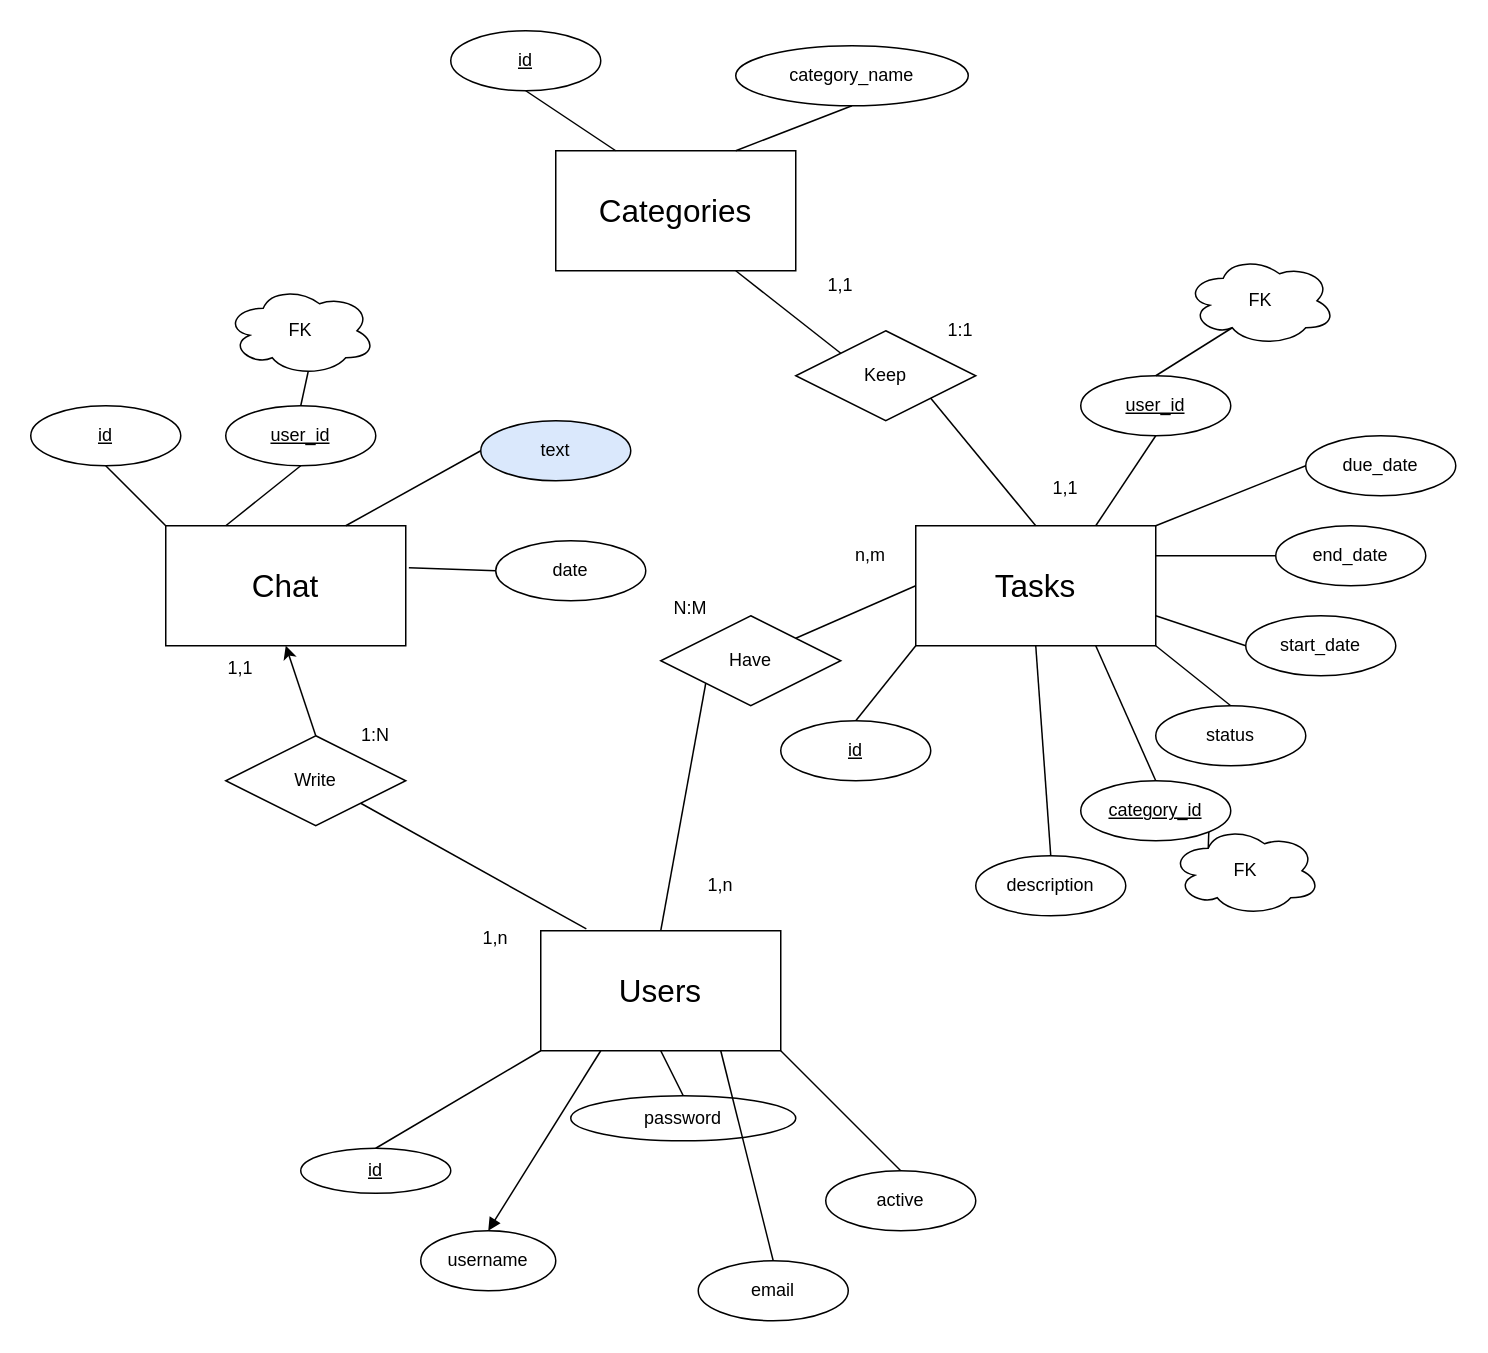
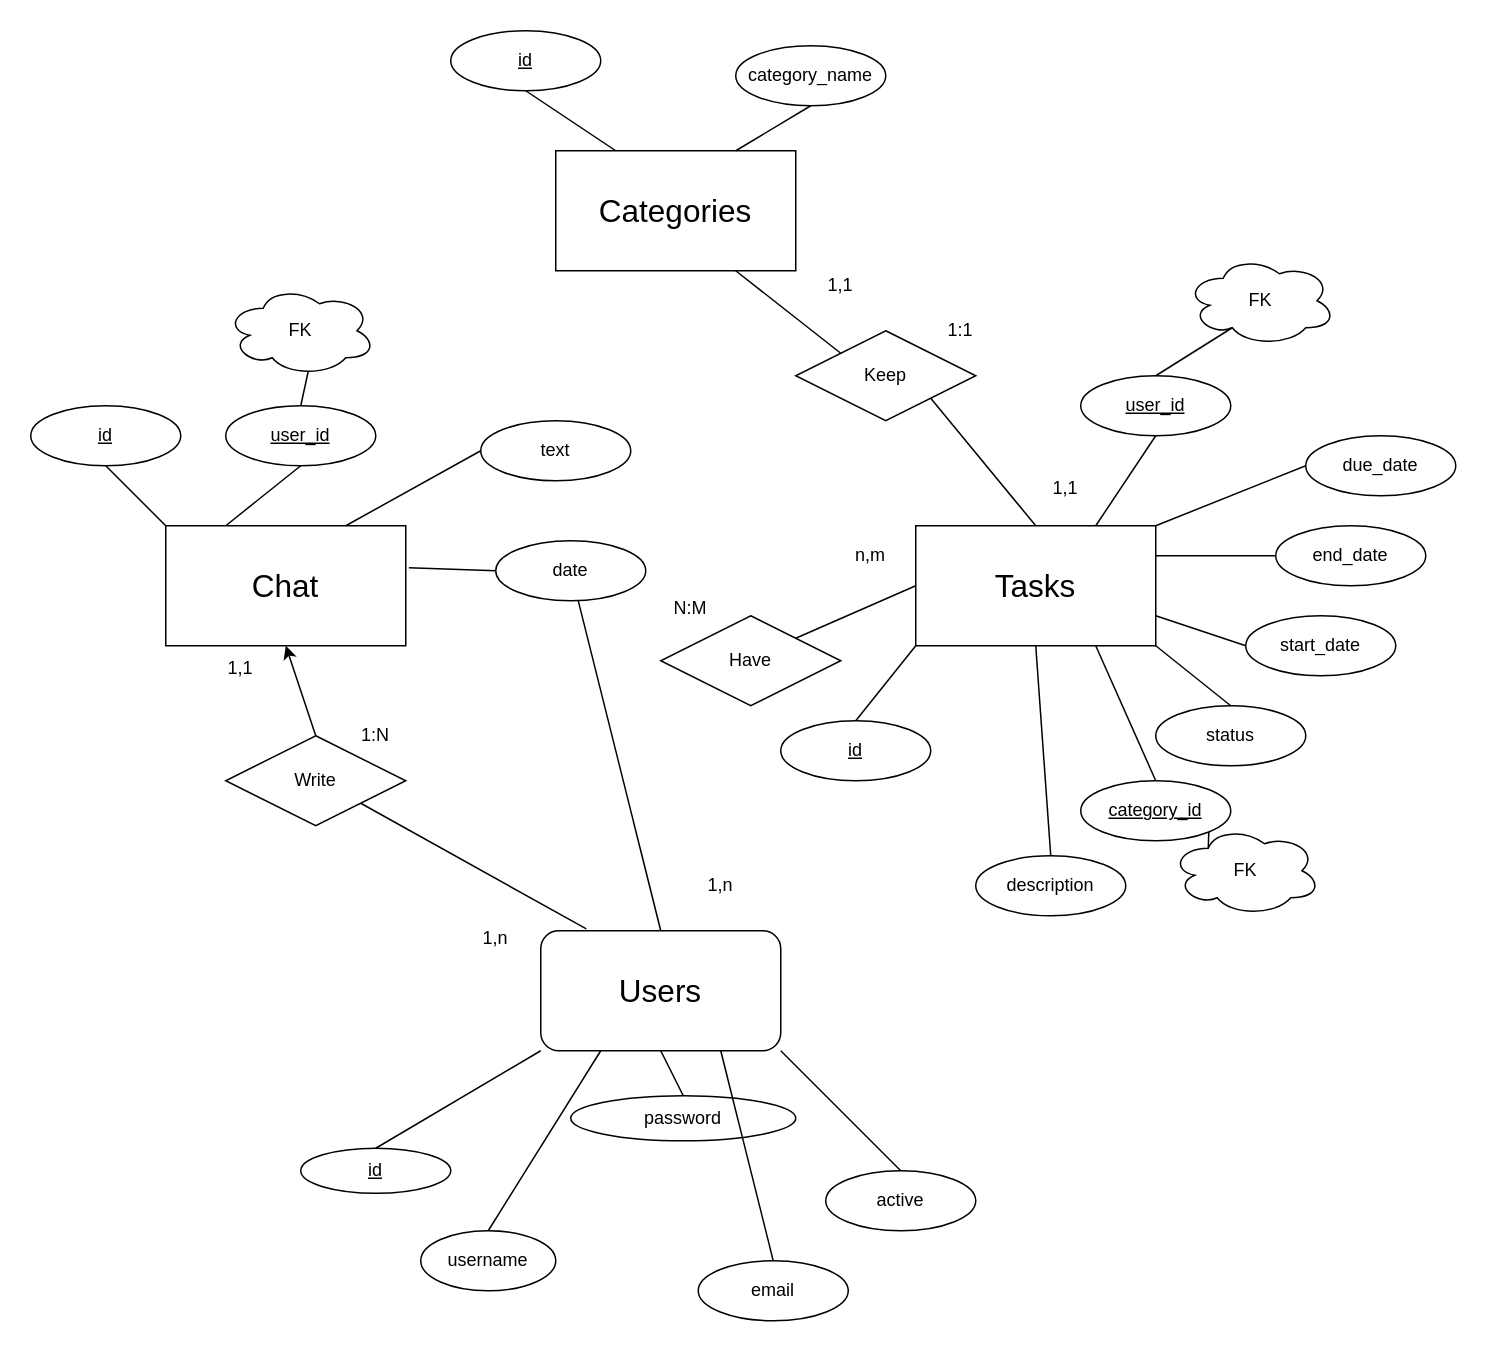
node "category_name": size 233x60 -> 150x60
node "text": fillcolor #dae8fc -> #ffffff
edge "Have" -- "Users": now "date" -- "Users"
node "Users": shape rectangle -> rounded rectangle
edge "Users" -> "username": arrowhead block -> none
